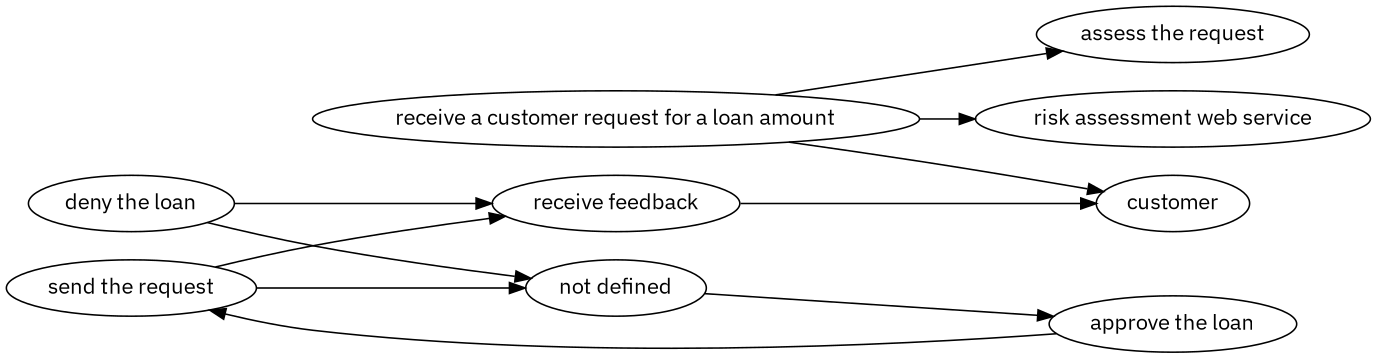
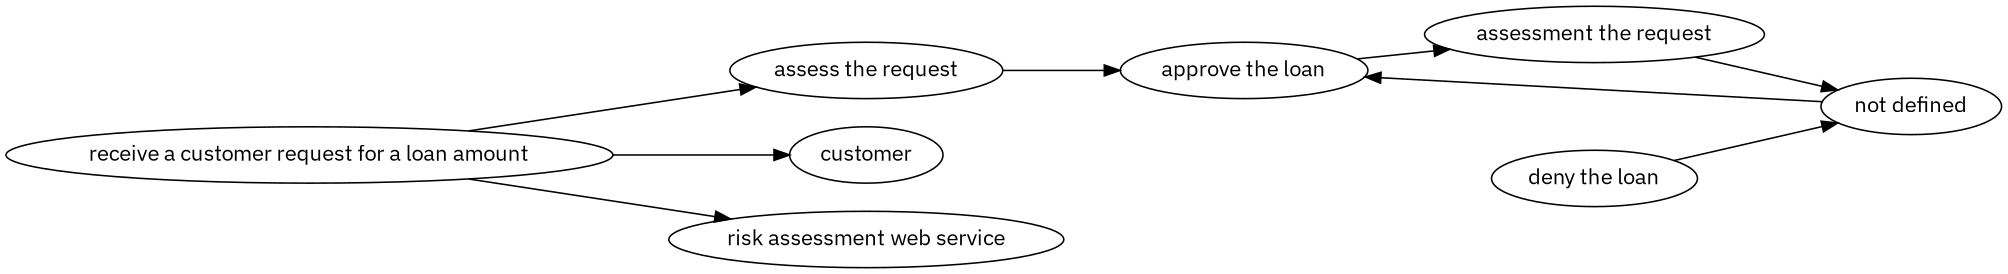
edge "assess the request" -> "approve the loan": added
node "receive feedback": removed
node "send the request": label "send the request" -> "assessment the request"
